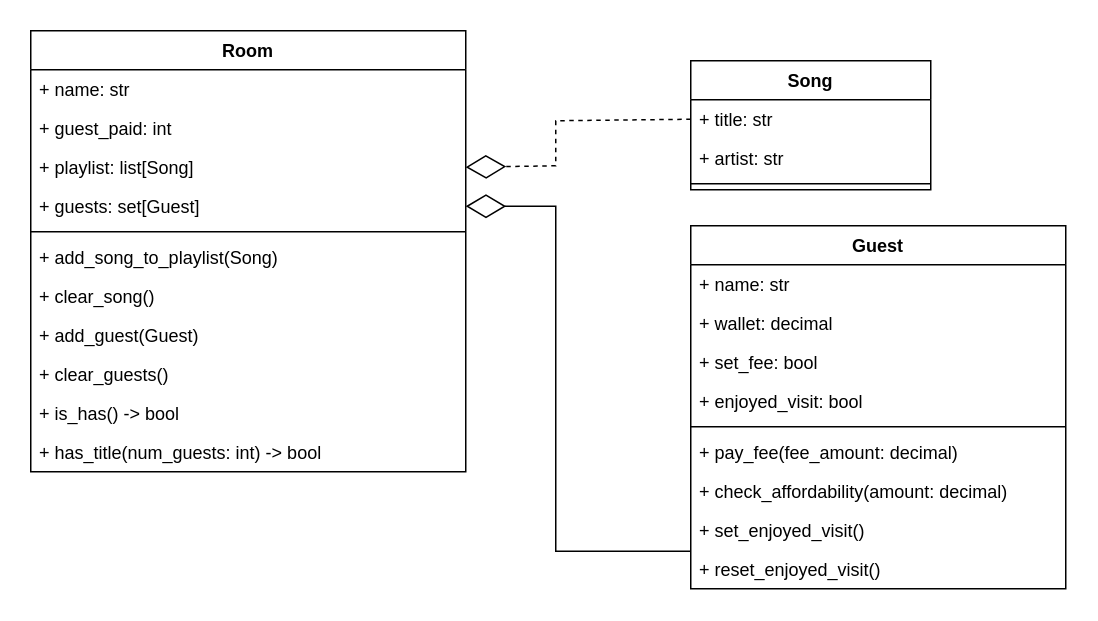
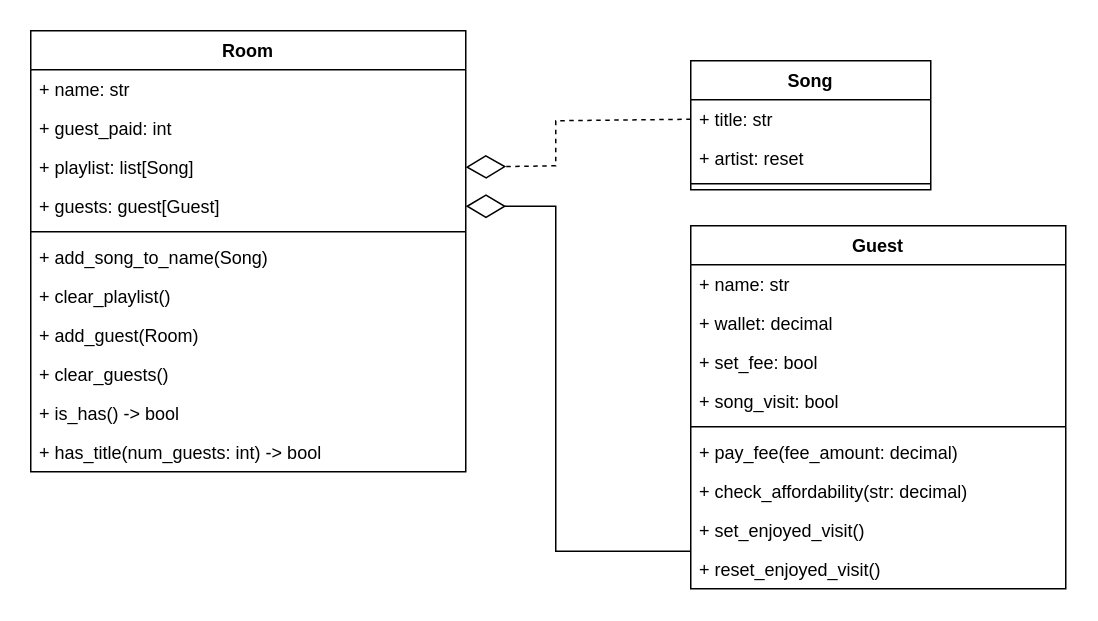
node "+ artist: str": label "+ artist: str" -> "+ artist: reset"
node "+ guests: set[Guest]": label "+ guests: set[Guest]" -> "+ guests: guest[Guest]"
node "+ add_song_to_playlist(Song)": label "+ add_song_to_playlist(Song)" -> "+ add_song_to_name(Song)"
node "+ clear_song()": label "+ clear_song()" -> "+ clear_playlist()"
node "+ add_guest(Guest)": label "+ add_guest(Guest)" -> "+ add_guest(Room)"
node "+ enjoyed_visit: bool": label "+ enjoyed_visit: bool" -> "+ song_visit: bool"
node "+ check_affordability(amount: decimal)": label "+ check_affordability(amount: decimal)" -> "+ check_affordability(str: decimal)"
